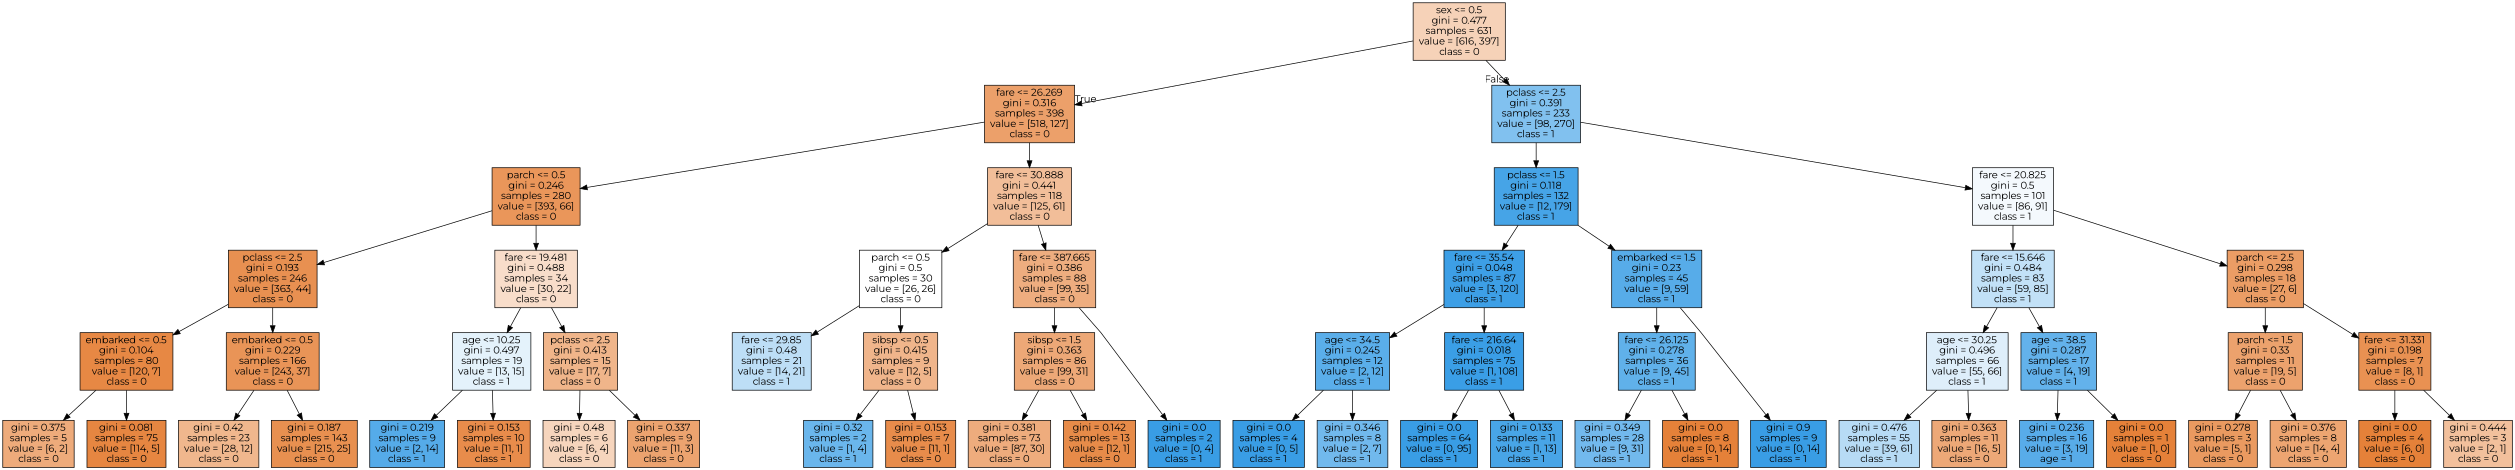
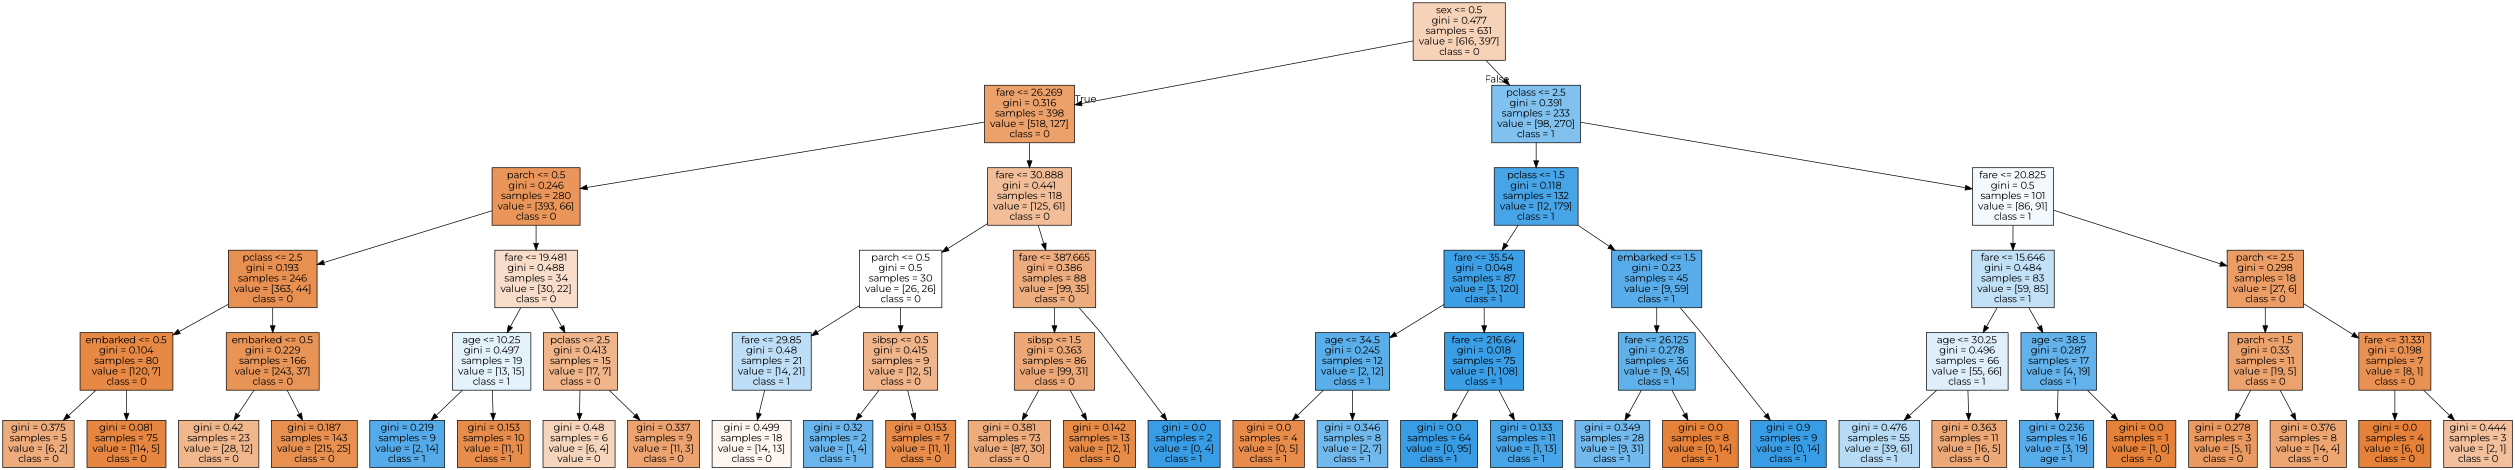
node "gini = 0.48 samples = 6 value = [6, 4] class = 0": label "gini = 0.48 samples = 6 value = [6, 4] class = 0" -> "gini = 0.48 samples = 6 value = [6, 4] value = 0"
node "gini = 0.499 samples = 18 value = [14, 13] class = 0": added
node "gini = 0.0 samples = 4 value = [0, 5] class = 1": fillcolor #399de5ff -> #e58139e8
